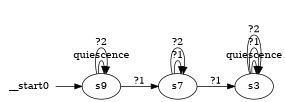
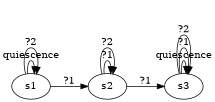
node "__start0": removed
node "s9": label "s9" -> "s1"
node "s7": label "s7" -> "s2"
